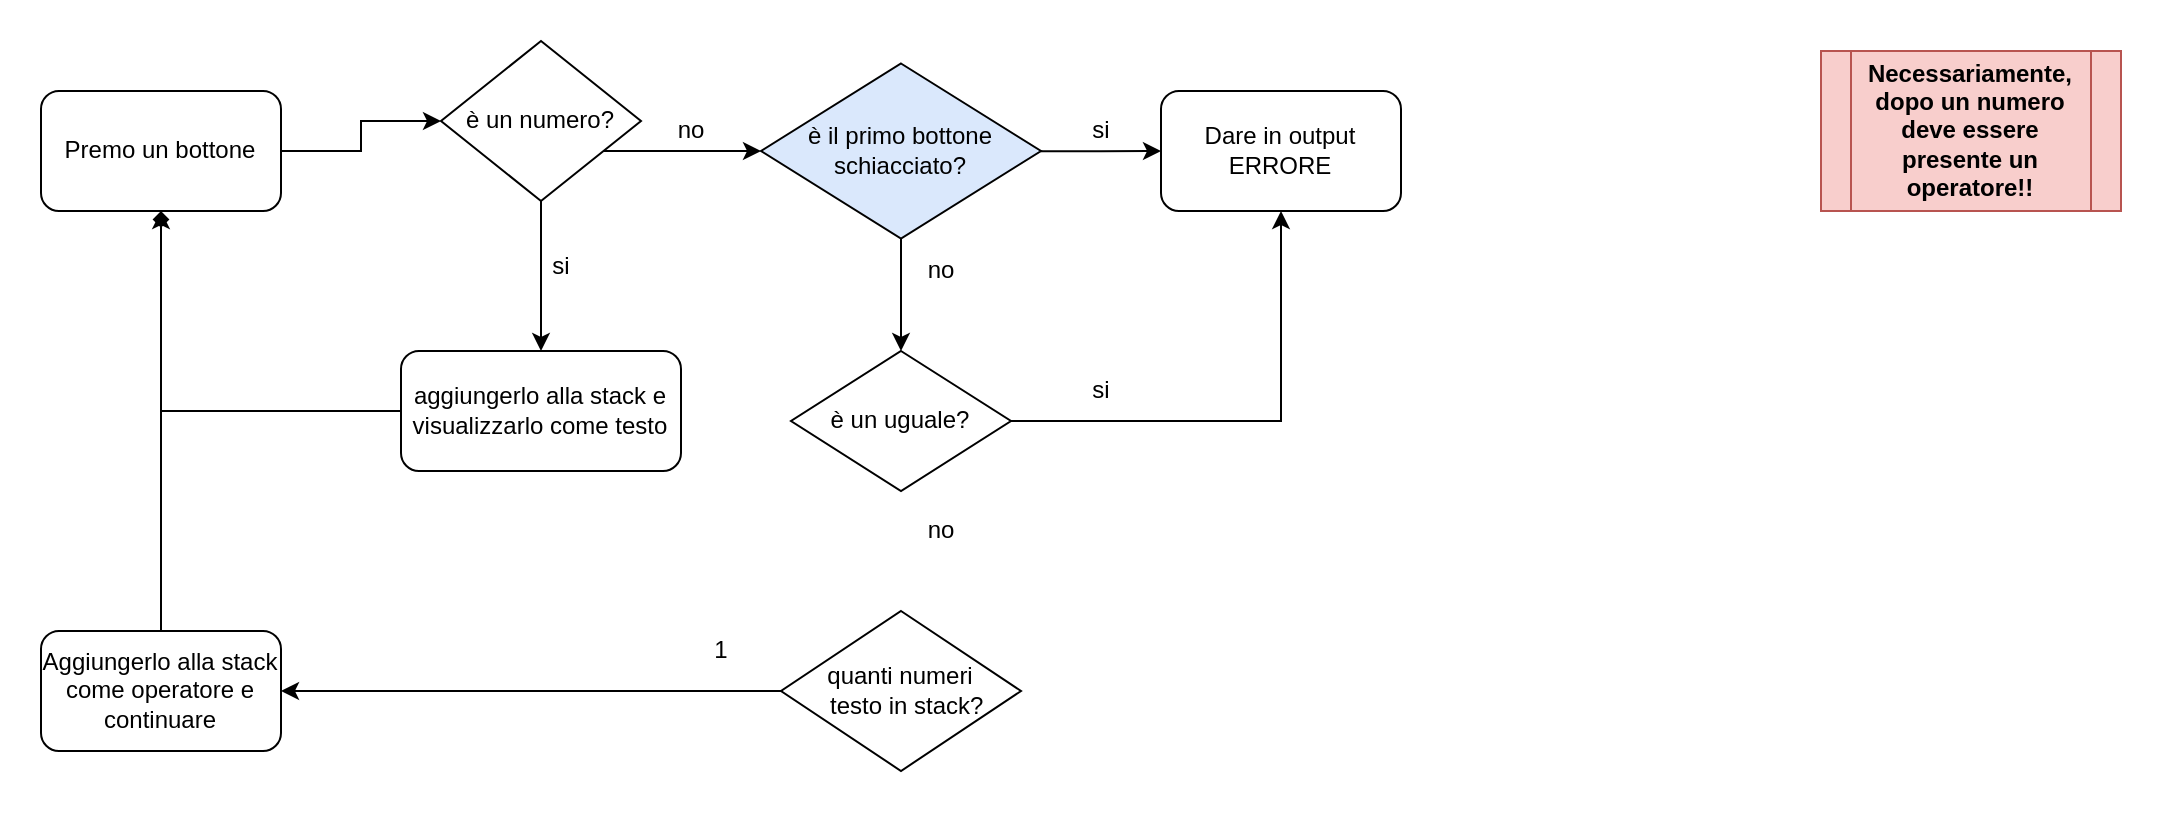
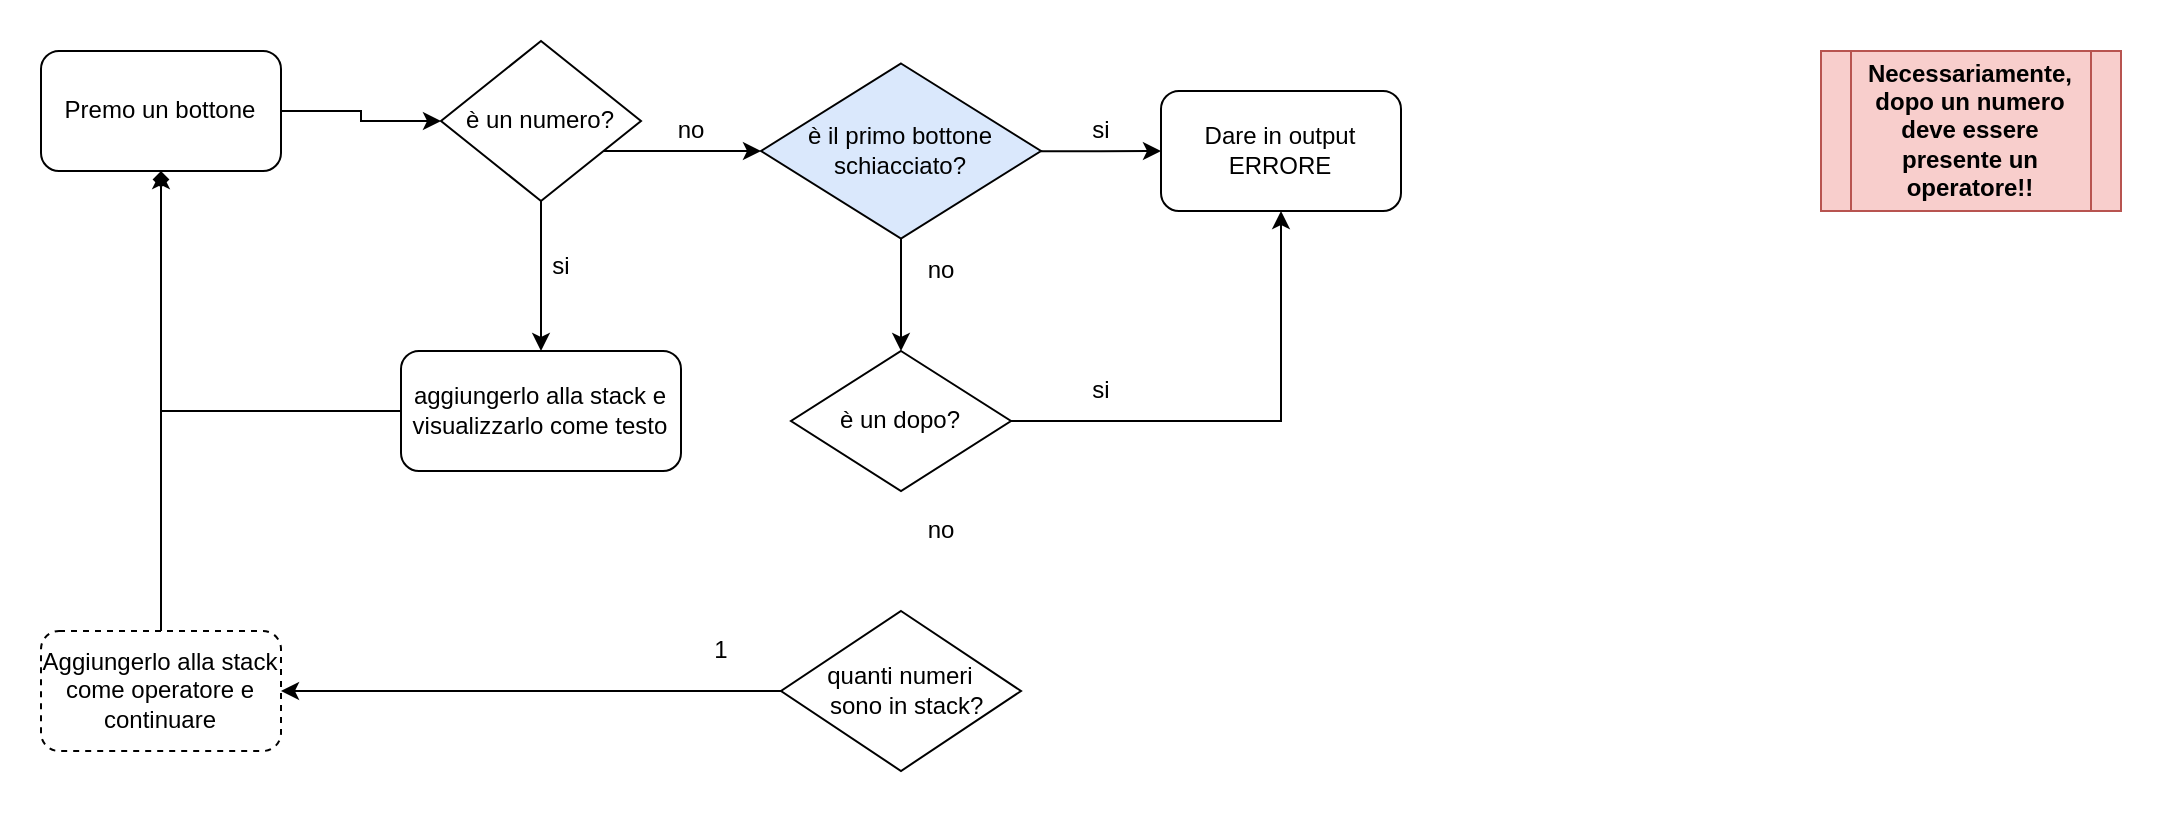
node "Premo un bottone": moved (161, 151) -> (161, 111)
node "è un uguale?": label "è un uguale?" -> "è un dopo?"
node "Aggiungerlo alla stack come operatore e continuare": style solid -> dashed
node "quanti numeri testo in stack?": label "quanti numeri testo in stack?" -> "quanti numeri sono in stack?"
